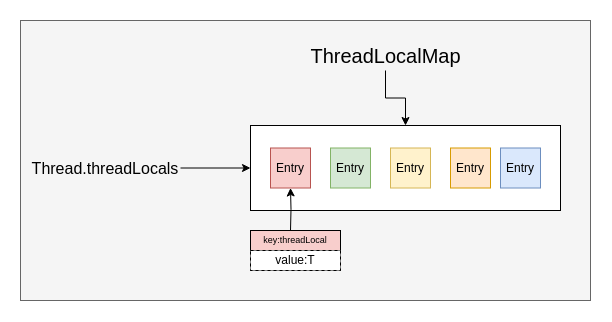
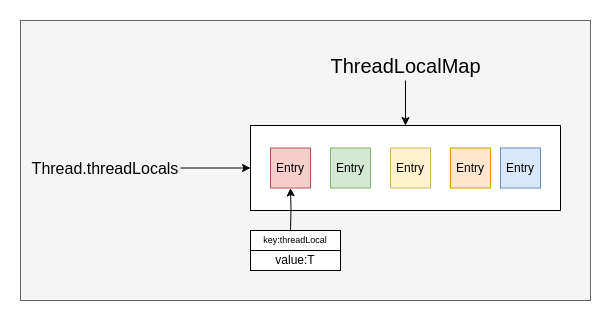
node "ThreadLocalMap": moved (386, 56) -> (406, 66)
node "key:threadLocal": fillcolor #f8cecc -> #ffffff
node "value:T": style dashed -> solid
